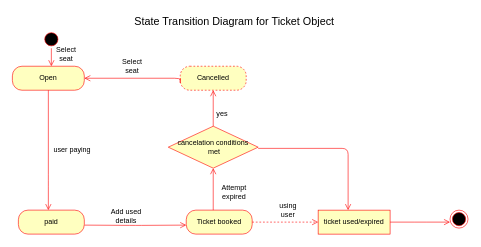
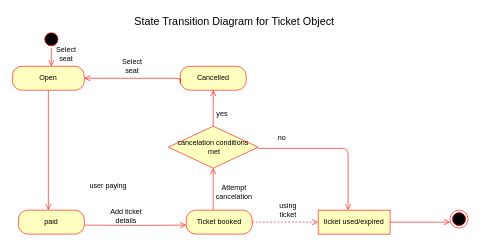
node "Cancelled": style dashed -> solid
node "no": added
node "user paying": moved (72, 150) -> (108, 186)
node "Attempt expired": label "Attempt expired" -> "Attempt cancelation"
node "using user": label "using user" -> "using ticket"
node "Add used details": label "Add used details" -> "Add ticket details"
